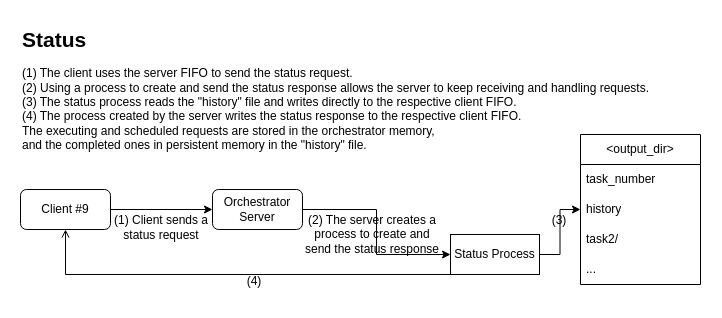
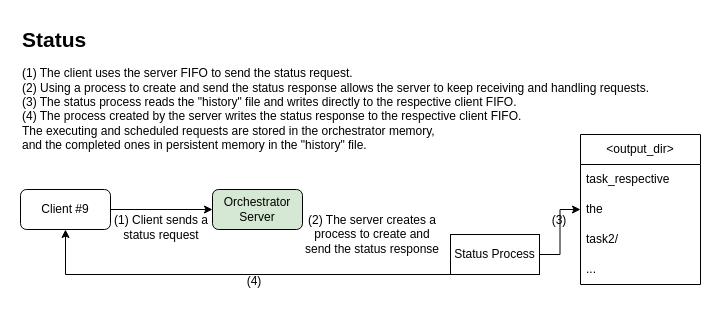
node "task_number": label "task_number" -> "task_respective"
node "Orchestrator Server": fillcolor #ffffff -> #d5e8d4
node "history": label "history" -> "the"
edge "Orchestrator Server" -> "Status Process": removed
edge "Status Process" -> "Client #9": arrowhead open -> classic
